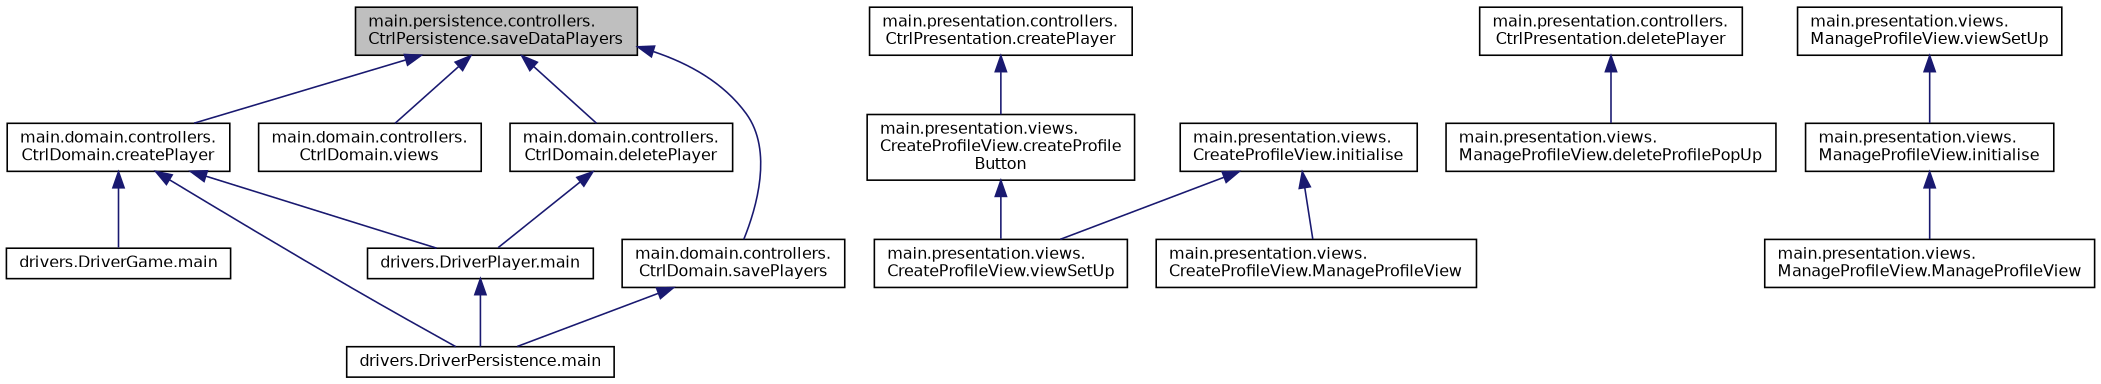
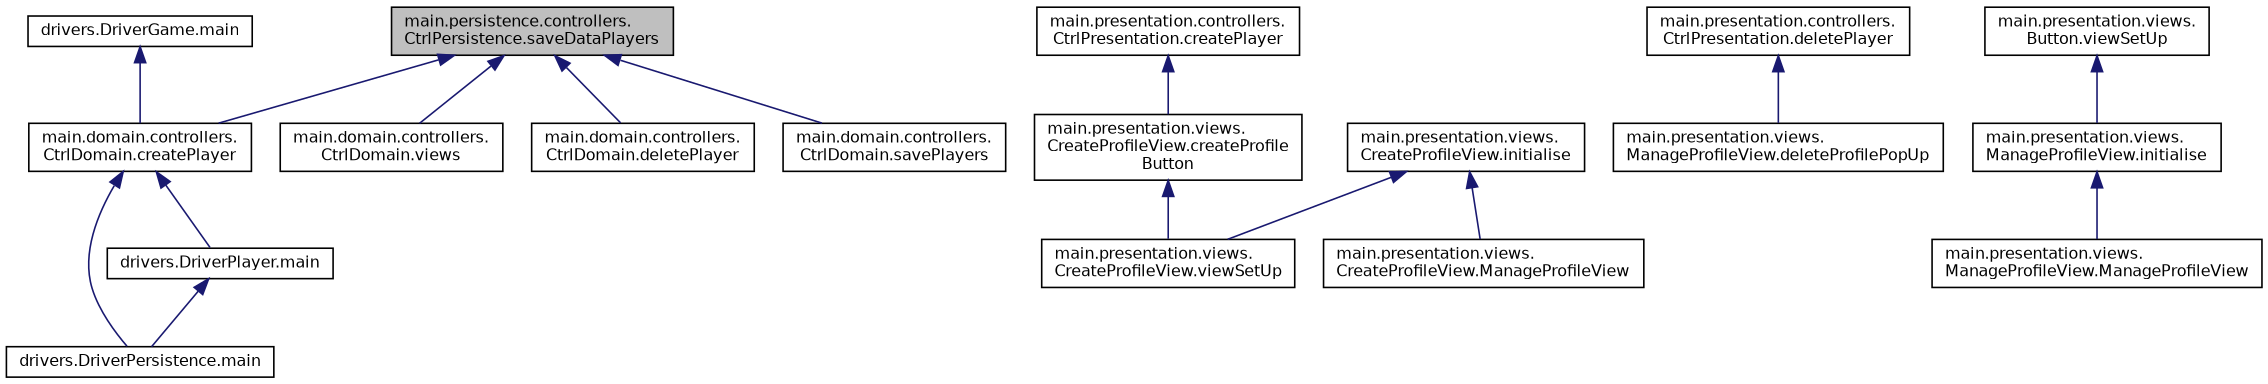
node "main.presentation.views. ManageProfileView.viewSetUp": label "main.presentation.views. ManageProfileView.viewSetUp" -> "main.presentation.views. Button.viewSetUp"
edge "drivers.DriverPlayer.main" -> "main.domain.controllers. CtrlDomain.deletePlayer": removed
edge "drivers.DriverGame.main" -> "main.domain.controllers. CtrlDomain.createPlayer": reversed
edge "drivers.DriverPersistence.main" -> "main.domain.controllers. CtrlDomain.savePlayers": removed
